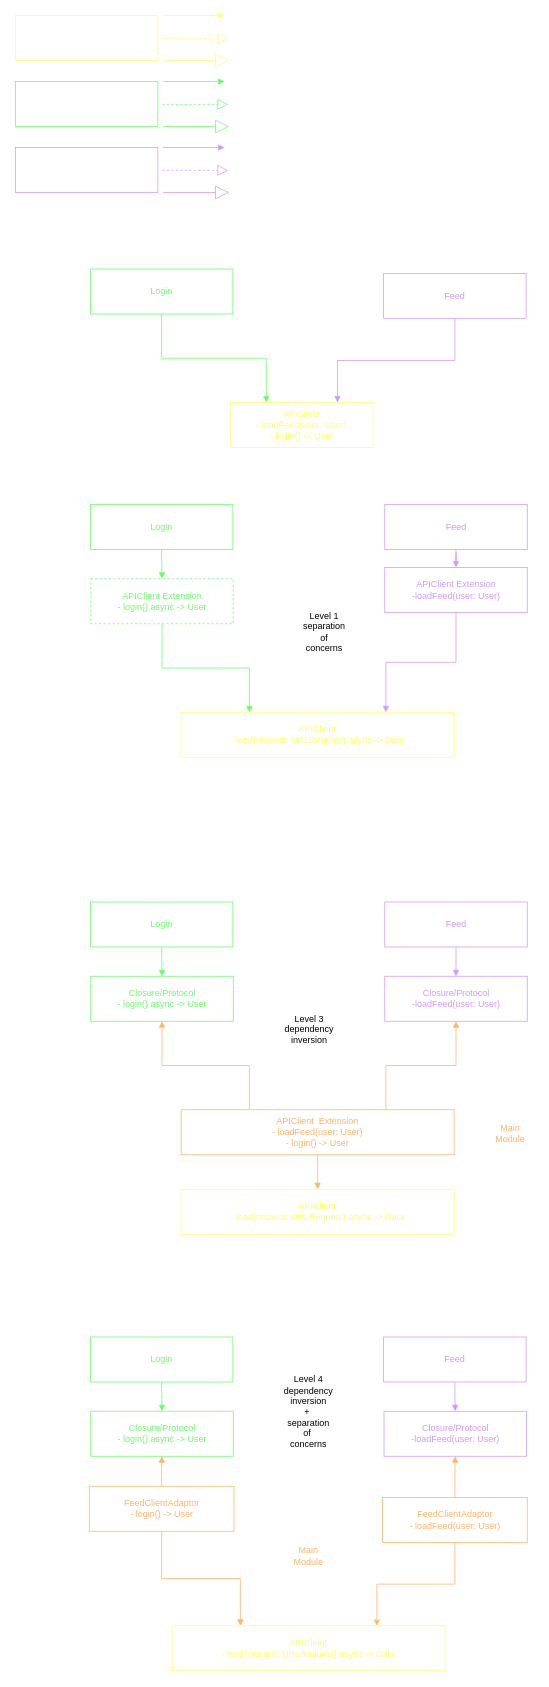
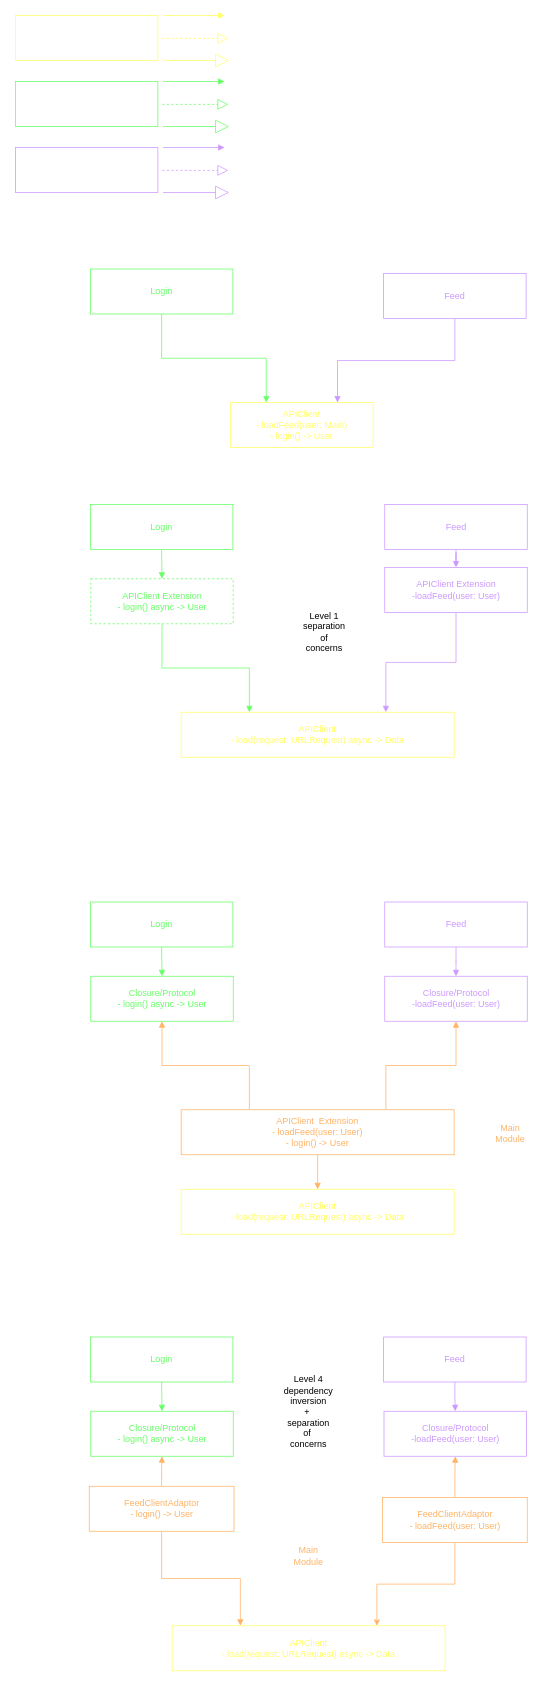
node "APIClient - loadFeed(user: User) - login() -> User": label "APIClient - loadFeed(user: User) - login() -> User" -> "APIClient - loadFeed(user: Main) - login() -> User"
node "Level 3 dependency inversion": removed
